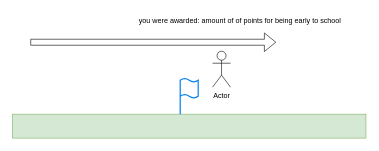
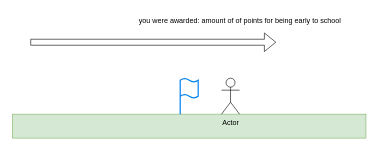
node "Actor": moved (222, 69) -> (231, 96)
